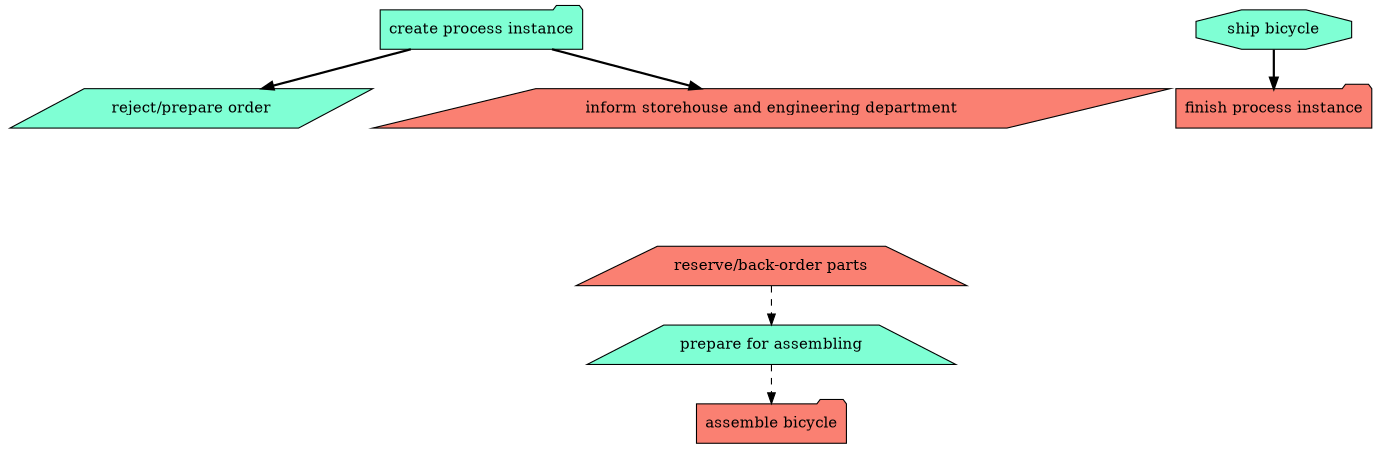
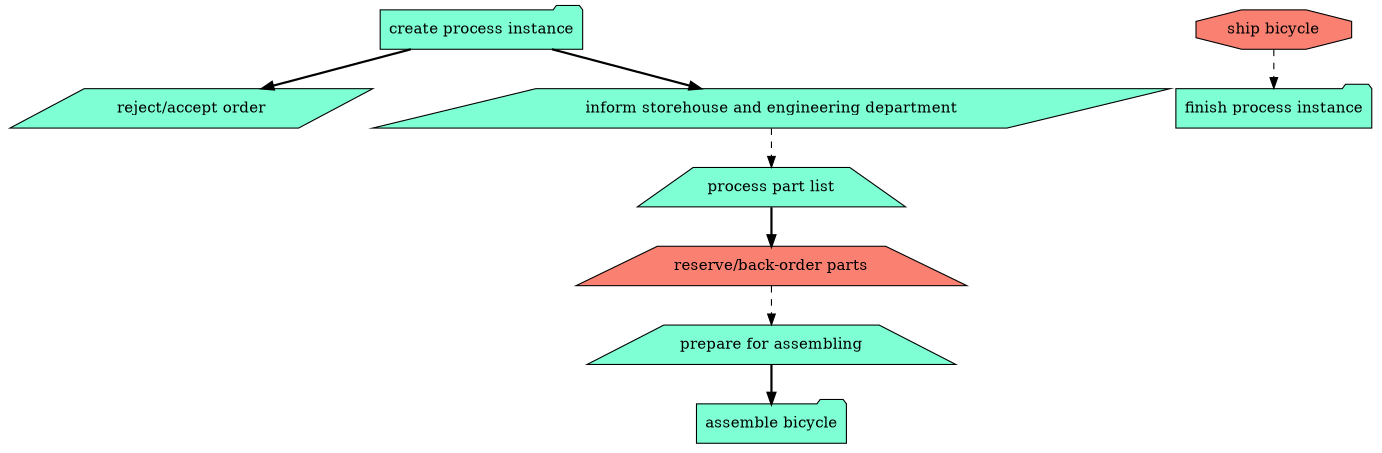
node "ship bicycle": fillcolor aquamarine -> salmon
edge "ship bicycle" -> "finish process instance": style bold -> dashed
node "reject/prepare order": label "reject/prepare order" -> "reject/accept order"
node "inform storehouse and engineering department": fillcolor salmon -> aquamarine
node "finish process instance": fillcolor salmon -> aquamarine
node "process part list": added
edge "prepare for assembling" -> "assemble bicycle": style dashed -> bold
node "assemble bicycle": fillcolor salmon -> aquamarine
